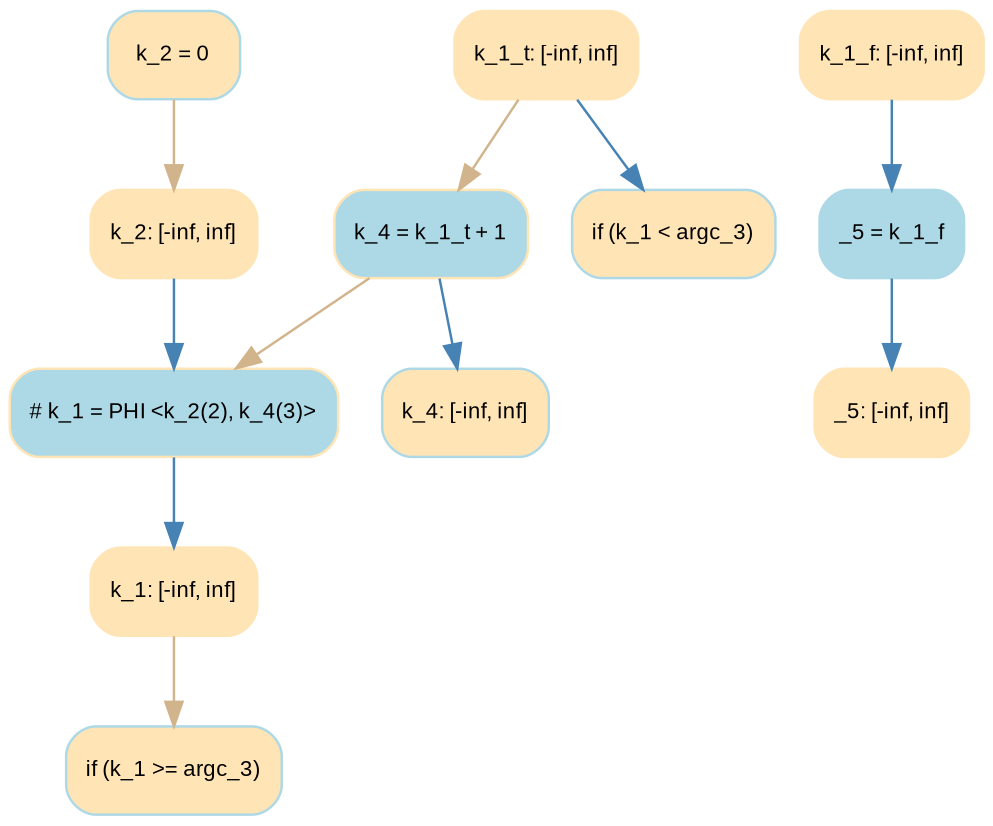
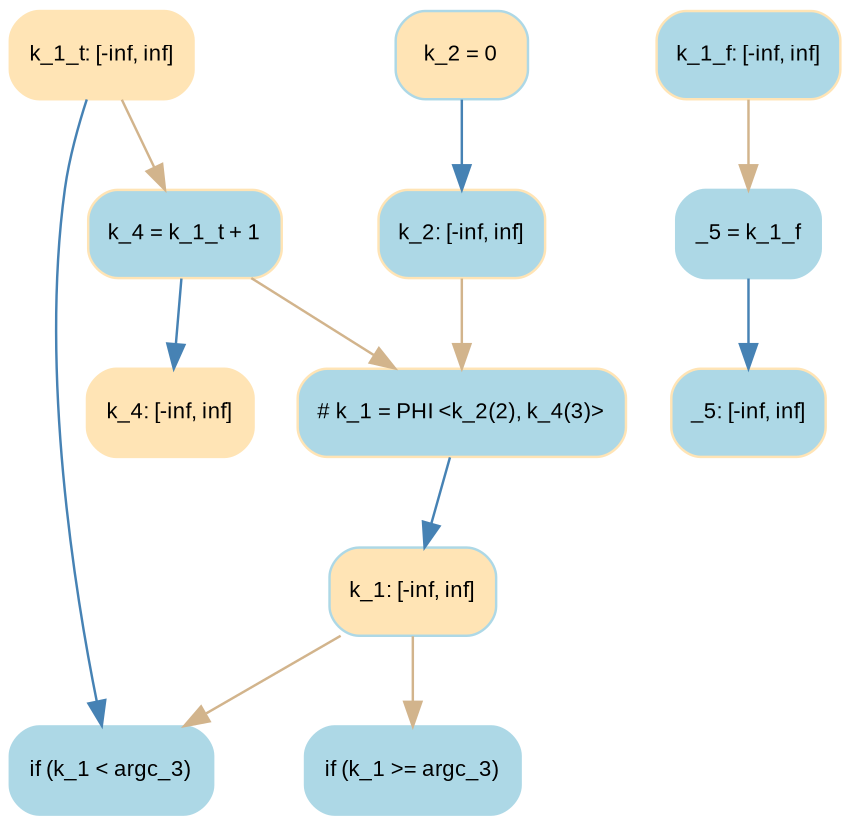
node "k_1_f: [-inf, inf]": fillcolor moccasin -> lightblue
edge "k_2 = 0" -> "k_2: [-inf, inf]": color tan -> steelblue
edge "k_1_f: [-inf, inf]" -> "_5 = k_1_f": color steelblue -> tan
node "k_2: [-inf, inf]": fillcolor moccasin -> lightblue
node "if (k_1 < argc_3)": fillcolor moccasin -> lightblue
edge "k_2: [-inf, inf]" -> "# k_1 = PHI <k_2(2), k_4(3)>": color steelblue -> tan
node "k_4: [-inf, inf]": color lightblue -> moccasin
node "_5: [-inf, inf]": fillcolor moccasin -> lightblue
node "k_1: [-inf, inf]": color moccasin -> lightblue
edge "k_1: [-inf, inf]" -> "if (k_1 < argc_3)": added
node "if (k_1 >= argc_3)": fillcolor moccasin -> lightblue
